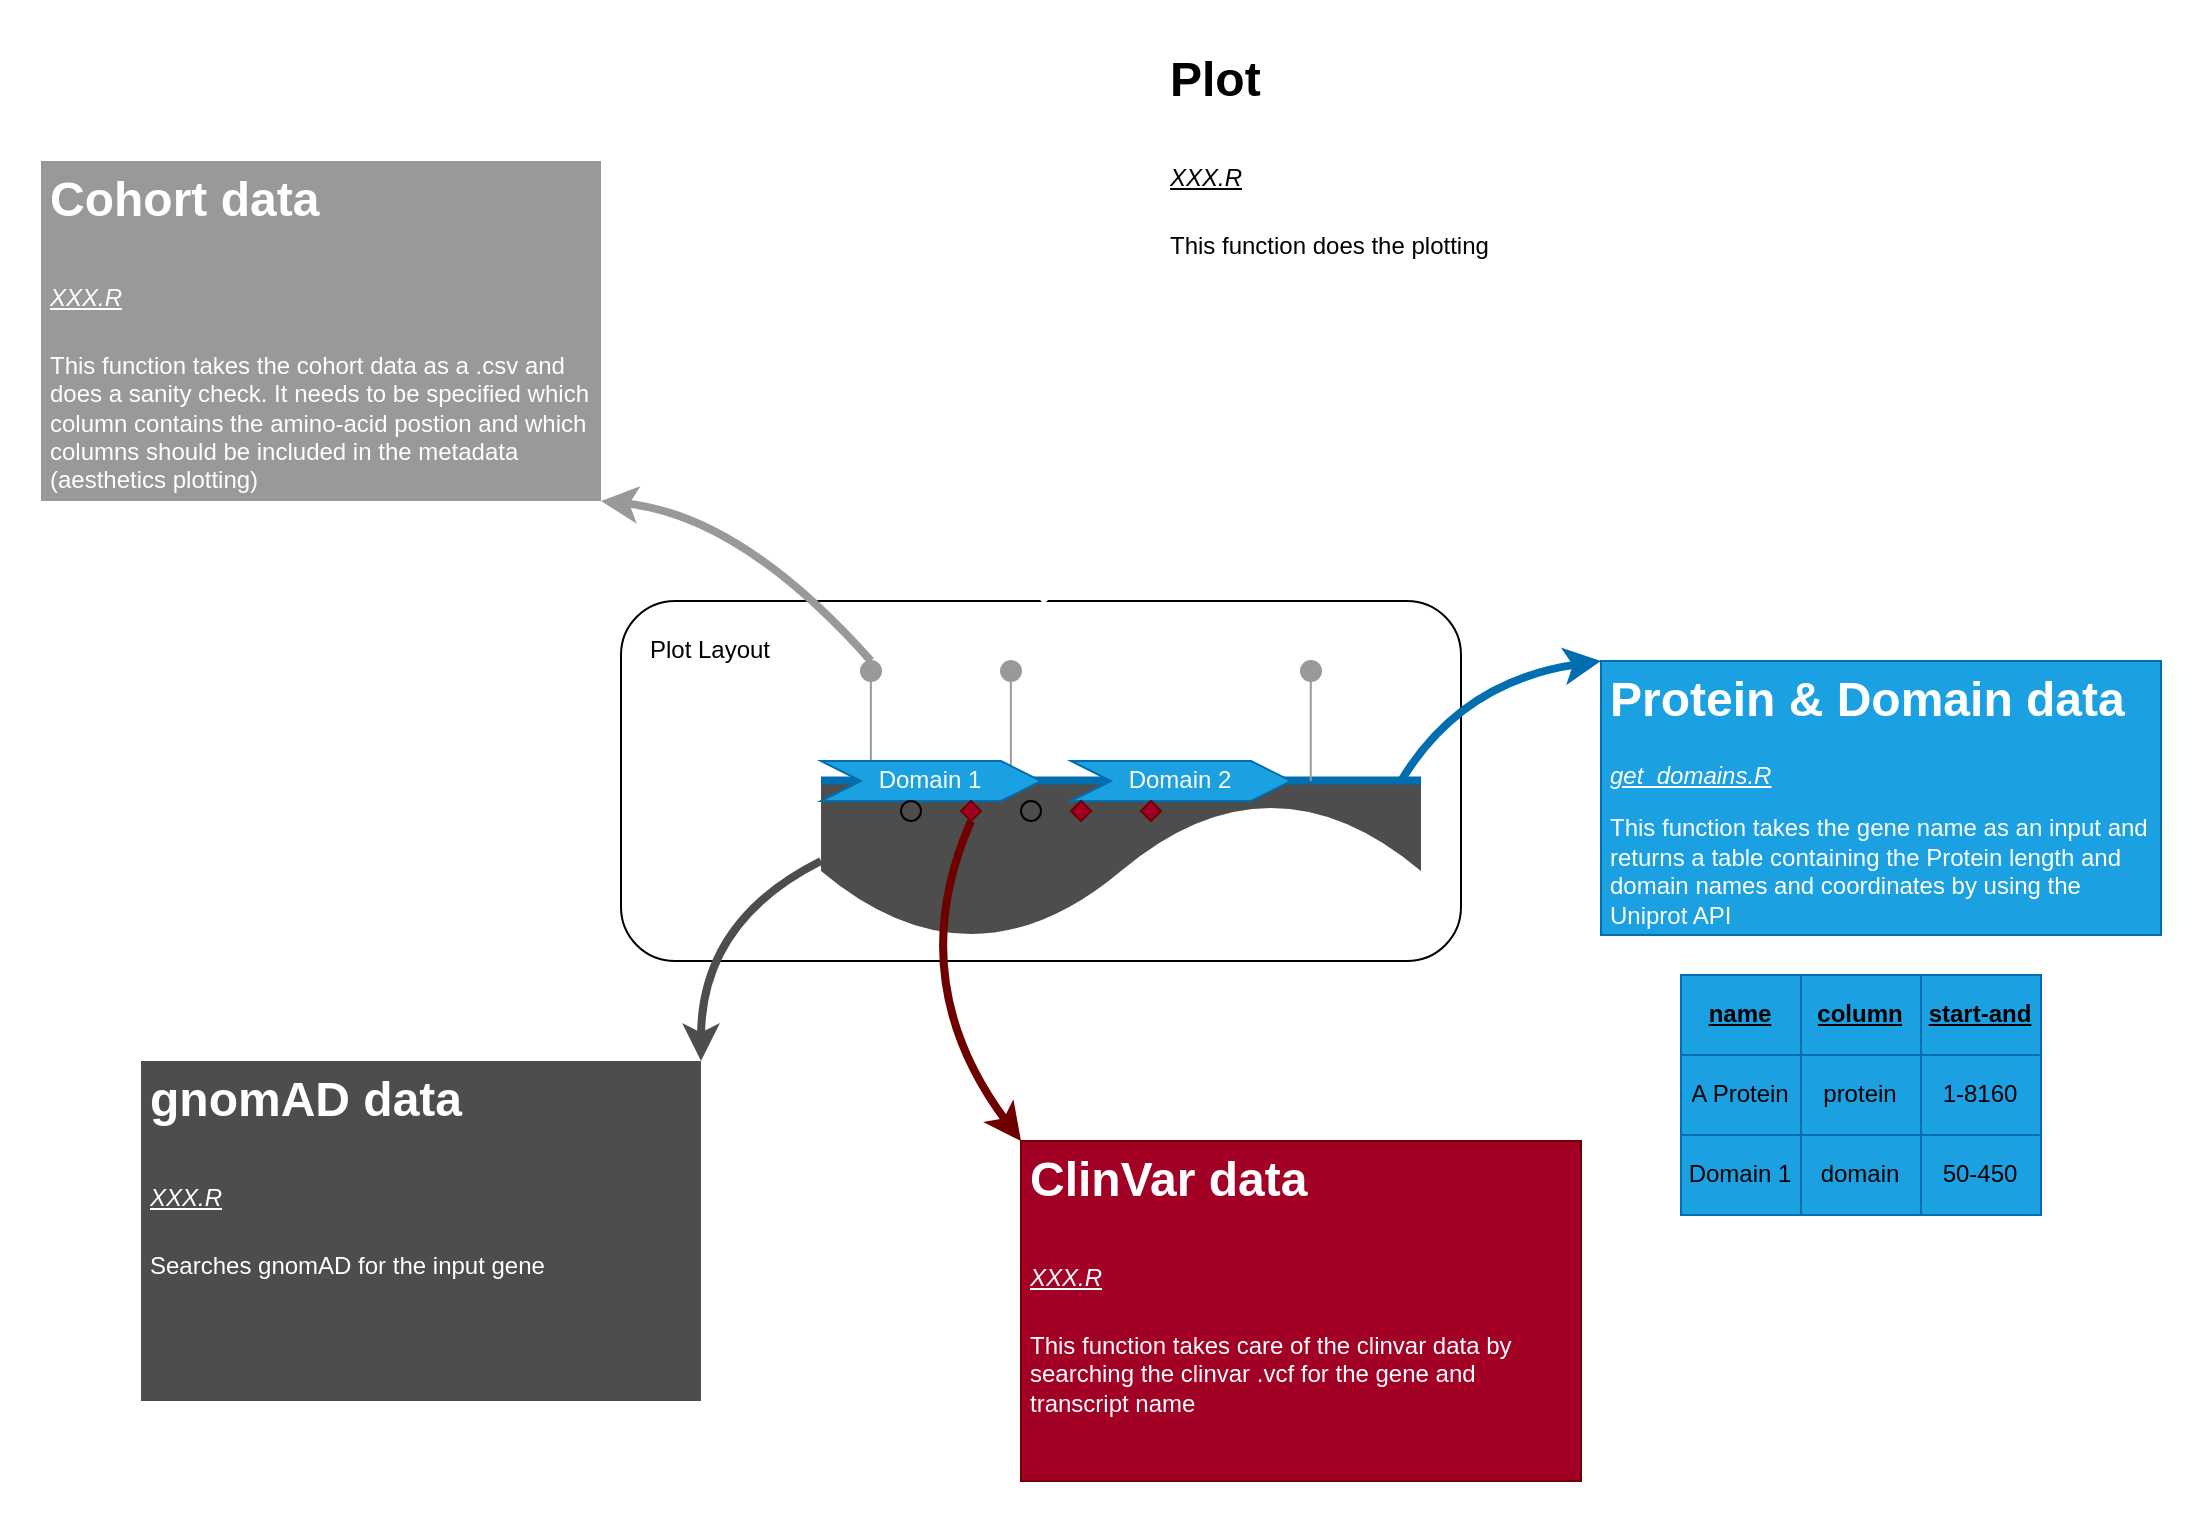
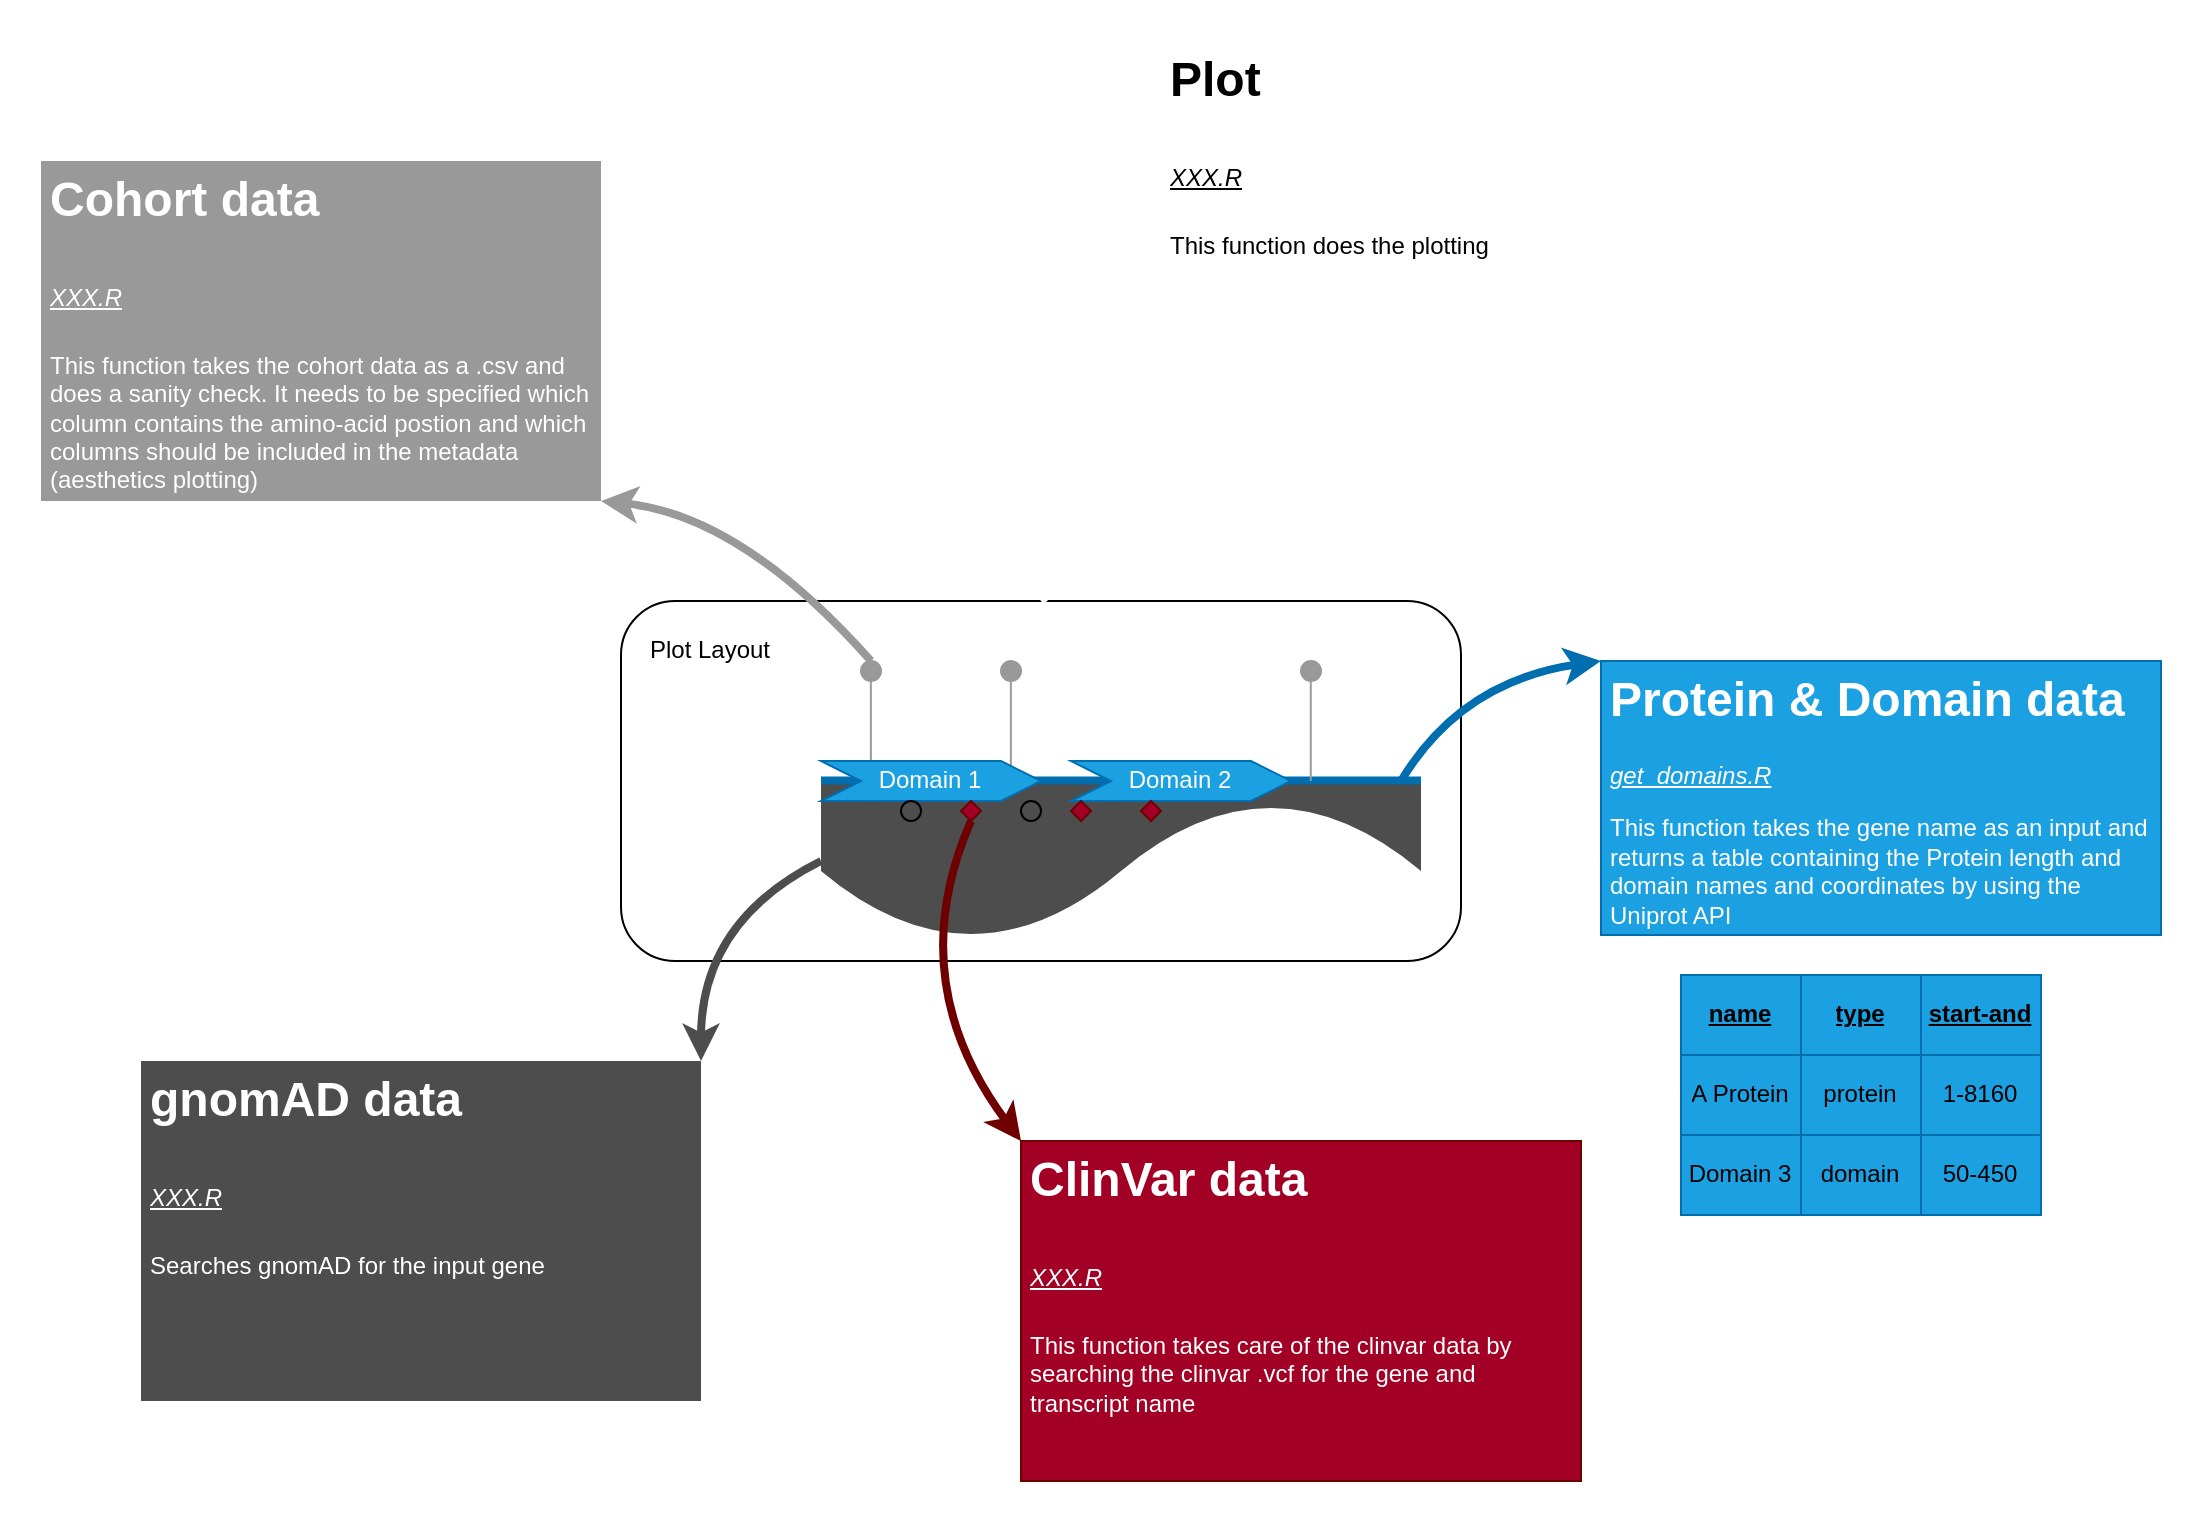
node "column": label "column" -> "type"
node "Domain 1": label "Domain 1" -> "Domain 3"
